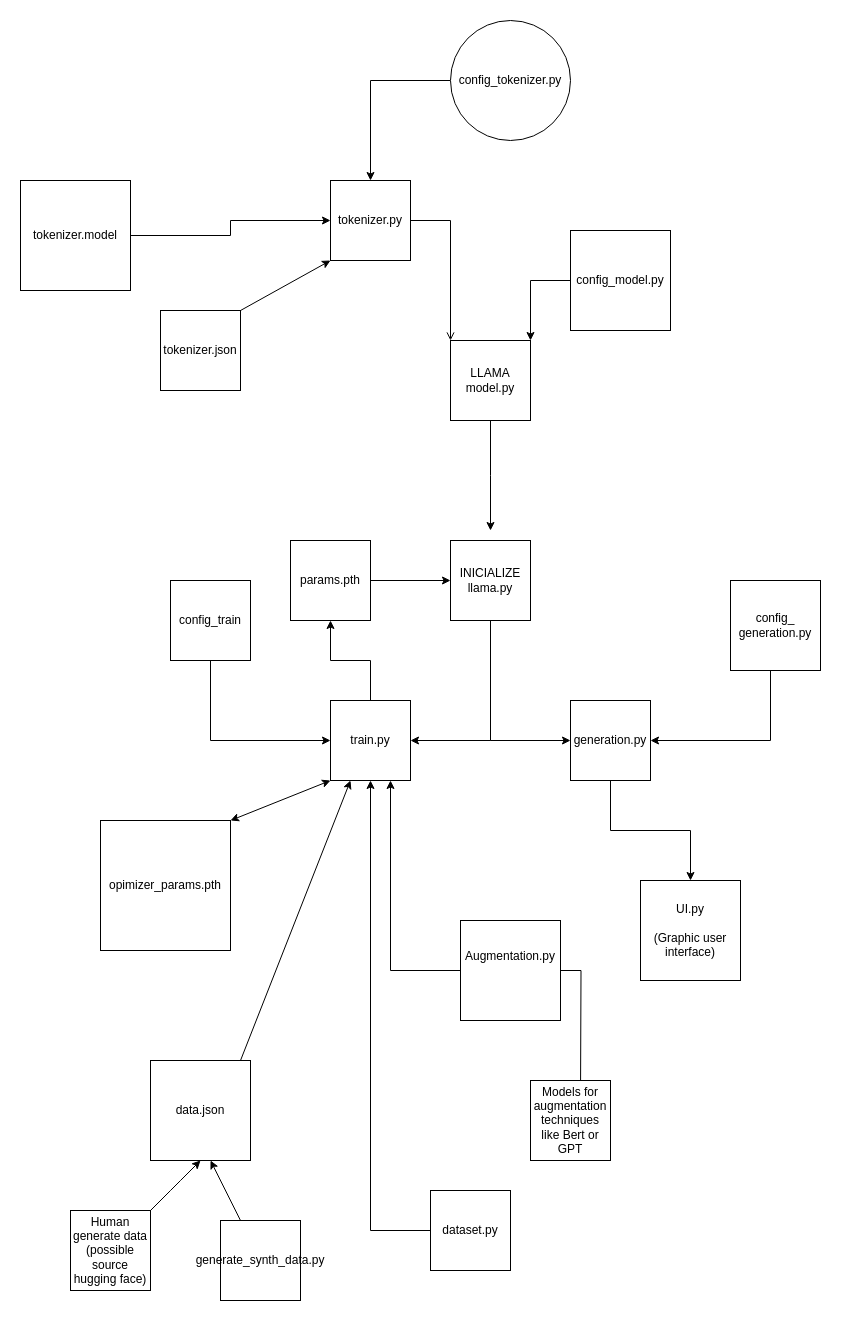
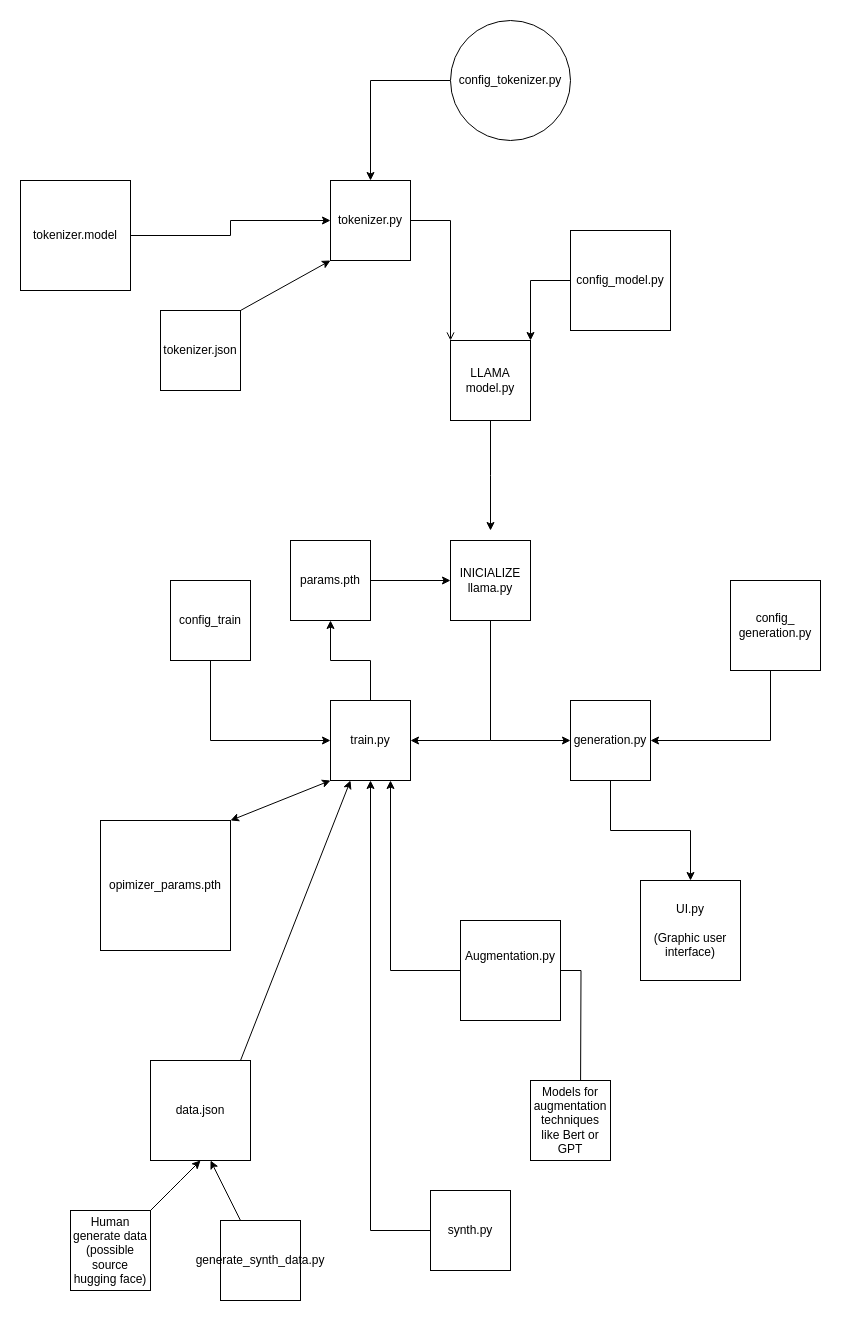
node "dataset.py": label "dataset.py" -> "synth.py"
